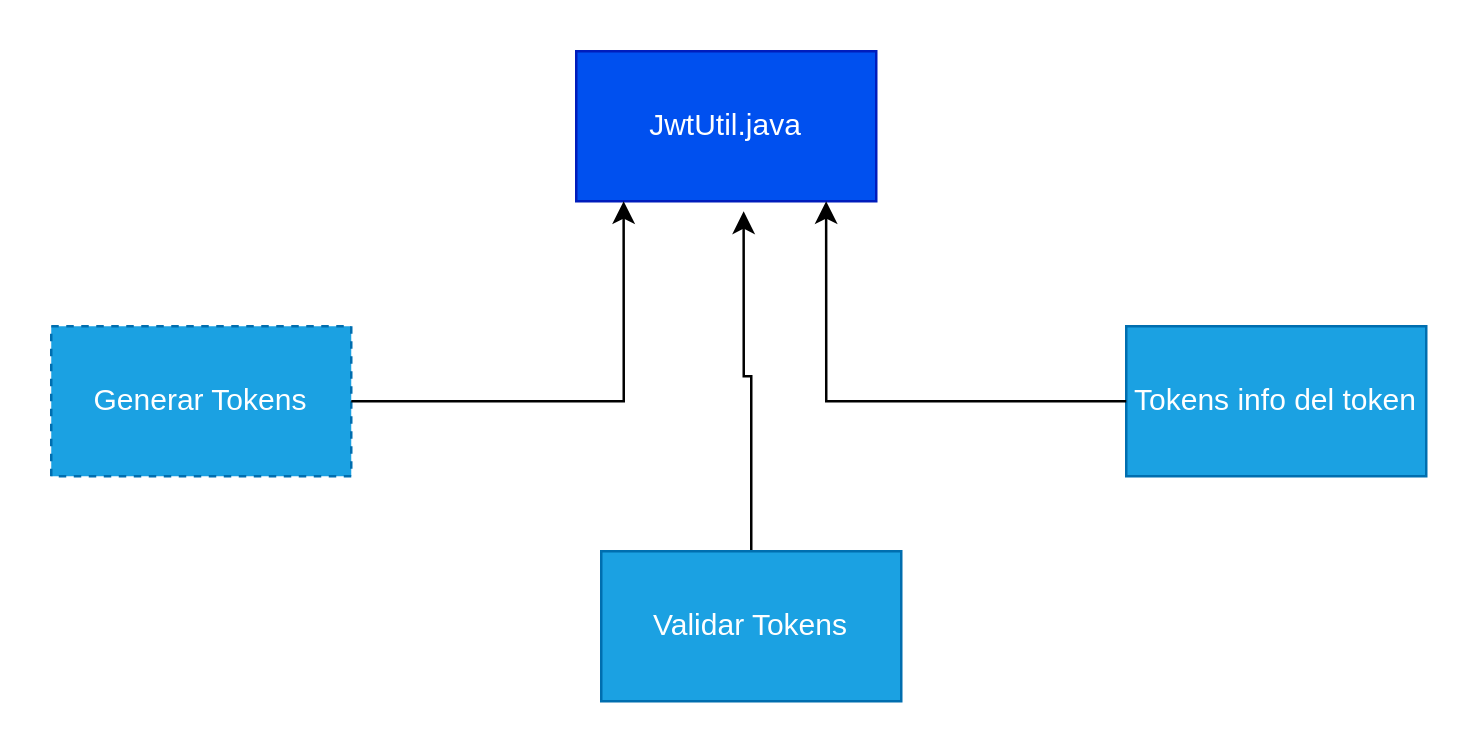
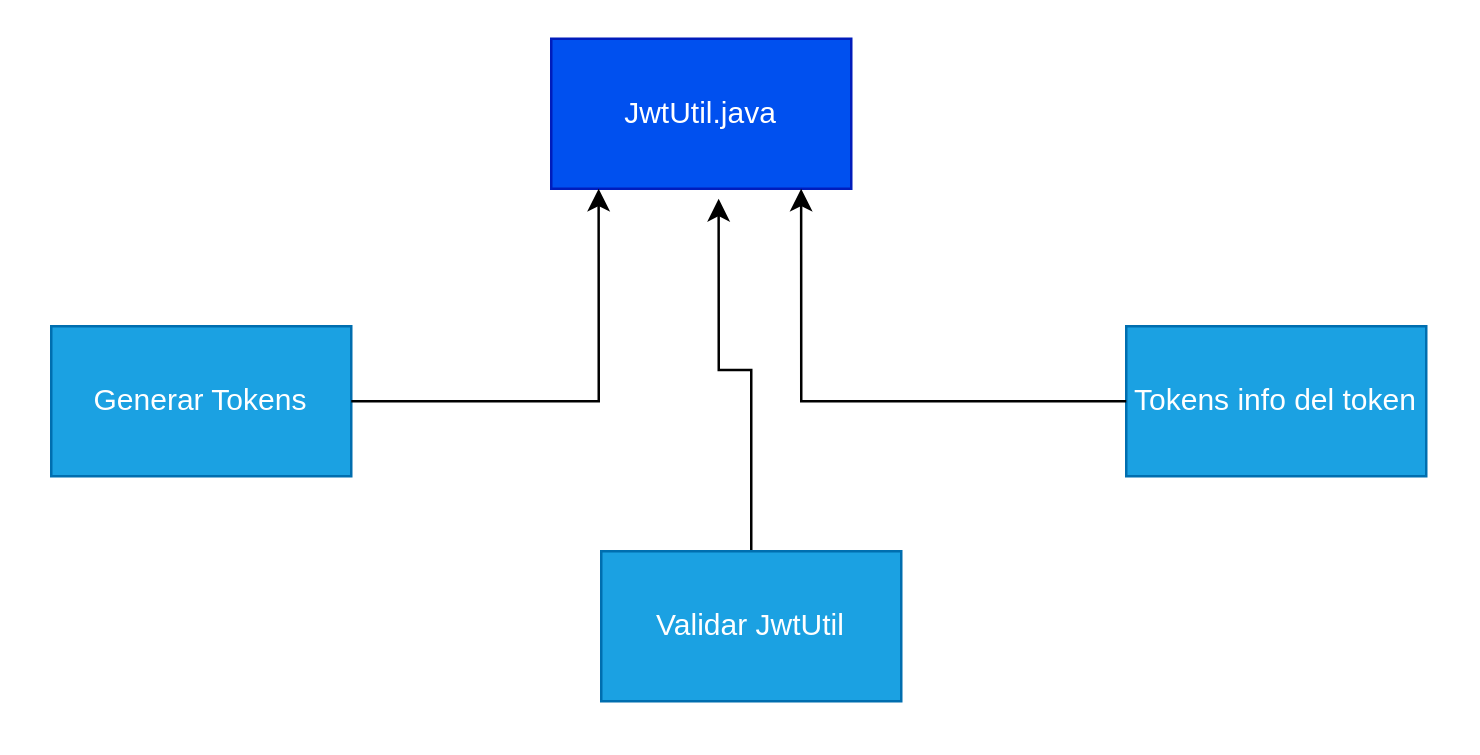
node "JwtUtil.java": moved (726, 126) -> (701, 114)
node "Generar Tokens": style dashed -> solid
node "Validar Tokens": label "Validar Tokens" -> "Validar JwtUtil"
